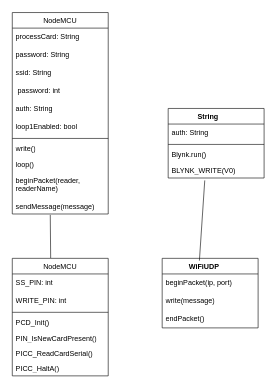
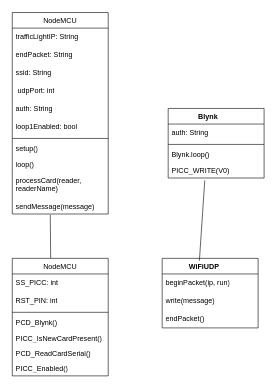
node "processCard: String": label "processCard: String" -> "trafficLightIP: String"
node "password: String": label "password: String" -> "endPacket: String"
node "password: int": label "password: int" -> "udpPort: int"
node "String": label "String" -> "Blynk"
node "write()": label "write()" -> "setup()"
node "Blynk.run()": label "Blynk.run()" -> "Blynk.loop()"
node "BLYNK_WRITE(V0)": label "BLYNK_WRITE(V0)" -> "PICC_WRITE(V0)"
node "beginPacket(reader, readerName)": label "beginPacket(reader, readerName)" -> "processCard(reader, readerName)"
node "SS_PIN: int": label "SS_PIN: int" -> "SS_PICC: int"
node "beginPacket(ip, port)": label "beginPacket(ip, port)" -> "beginPacket(ip, run)"
node "WRITE_PIN: int": label "WRITE_PIN: int" -> "RST_PIN: int"
node "PCD_Init()": label "PCD_Init()" -> "PCD_Blynk()"
node "PIN_IsNewCardPresent()": label "PIN_IsNewCardPresent()" -> "PICC_IsNewCardPresent()"
node "PICC_ReadCardSerial()": label "PICC_ReadCardSerial()" -> "PCD_ReadCardSerial()"
node "PICC_HaltA()": label "PICC_HaltA()" -> "PICC_Enabled()"
